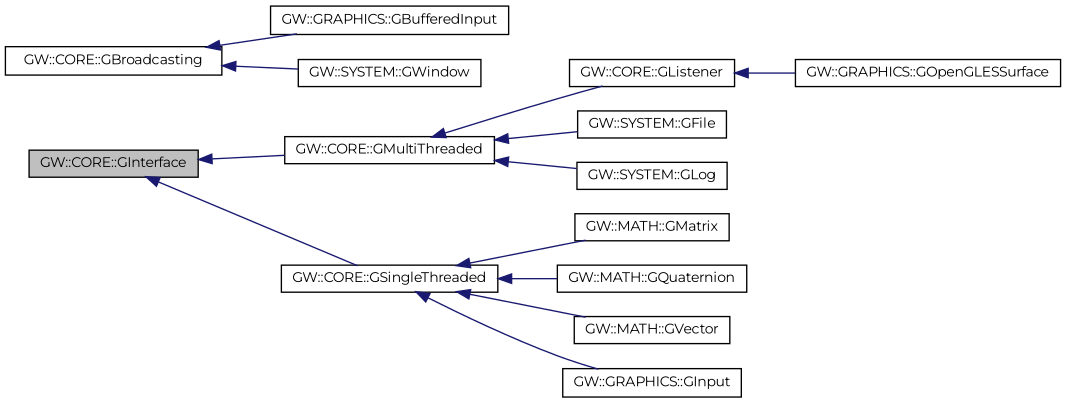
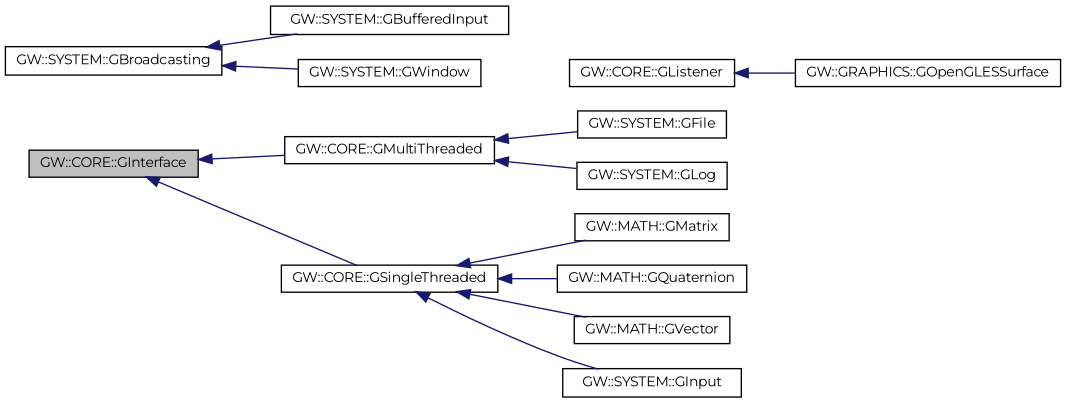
node "GW::GRAPHICS::GBufferedInput": label "GW::GRAPHICS::GBufferedInput" -> "GW::SYSTEM::GBufferedInput"
node "GW::CORE::GBroadcasting": label "GW::CORE::GBroadcasting" -> "GW::SYSTEM::GBroadcasting"
edge "GW::CORE::GListener" -> "GW::CORE::GMultiThreaded": removed
node "GW::GRAPHICS::GInput": label "GW::GRAPHICS::GInput" -> "GW::SYSTEM::GInput"
